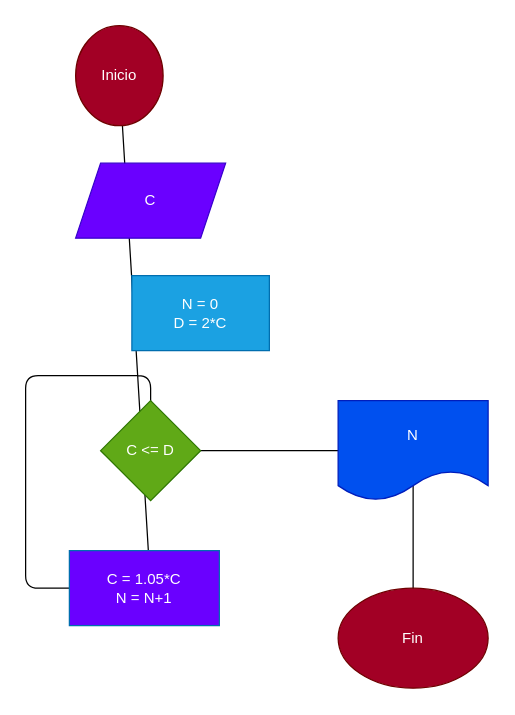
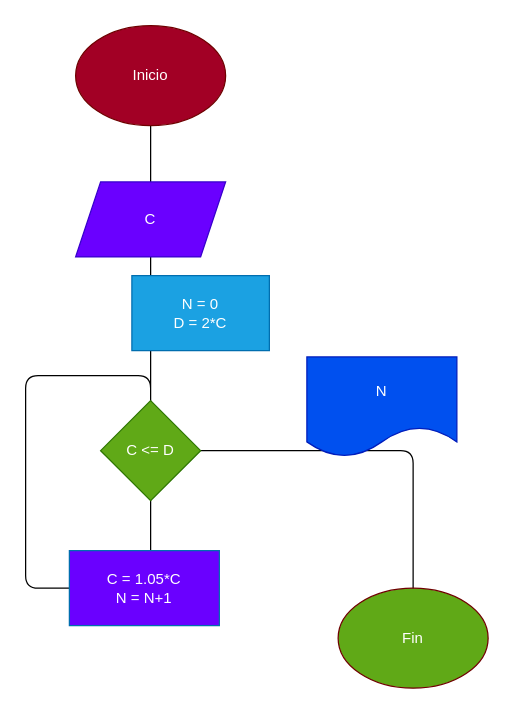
node "Inicio": size 88x100 -> 150x100
node "C": moved (151, 201) -> (151, 219)
node "N": moved (413, 451) -> (382, 407)
node "Fin": fillcolor #a20025 -> #60a917
